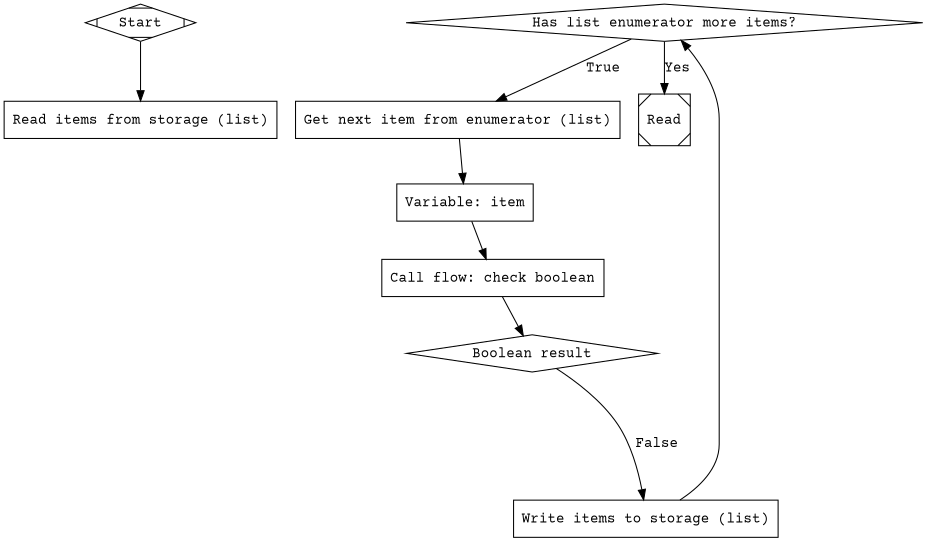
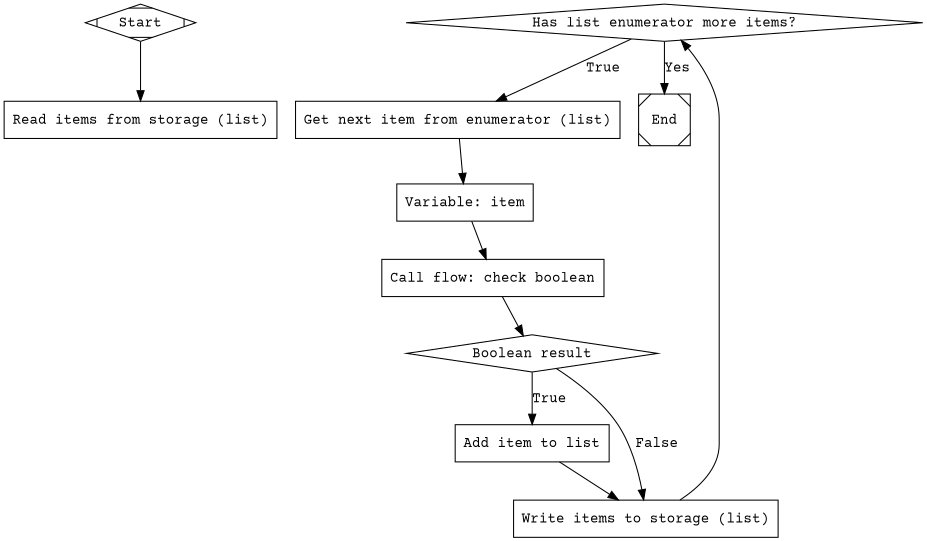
node "Read": label "Read" -> "End"
node "Add item to list": added
